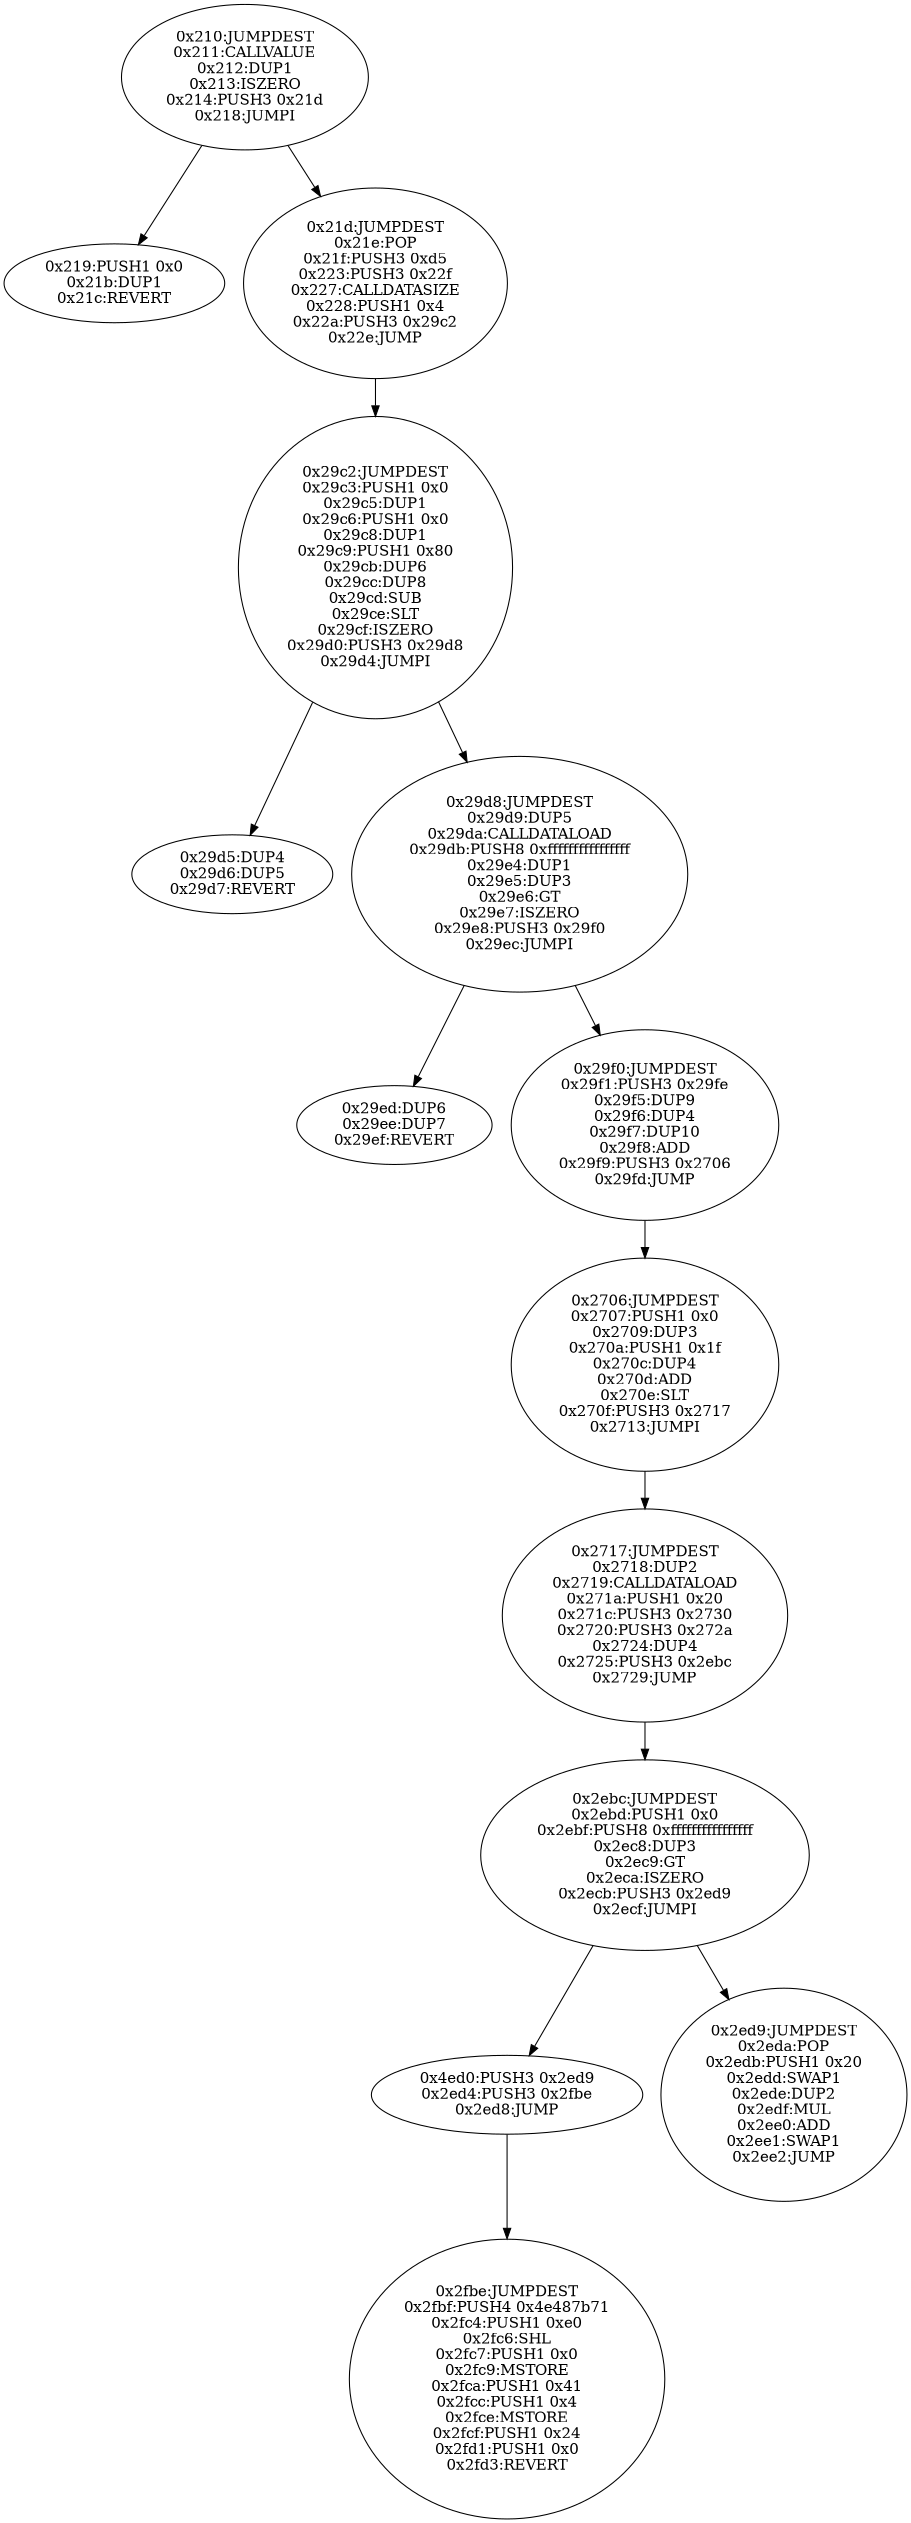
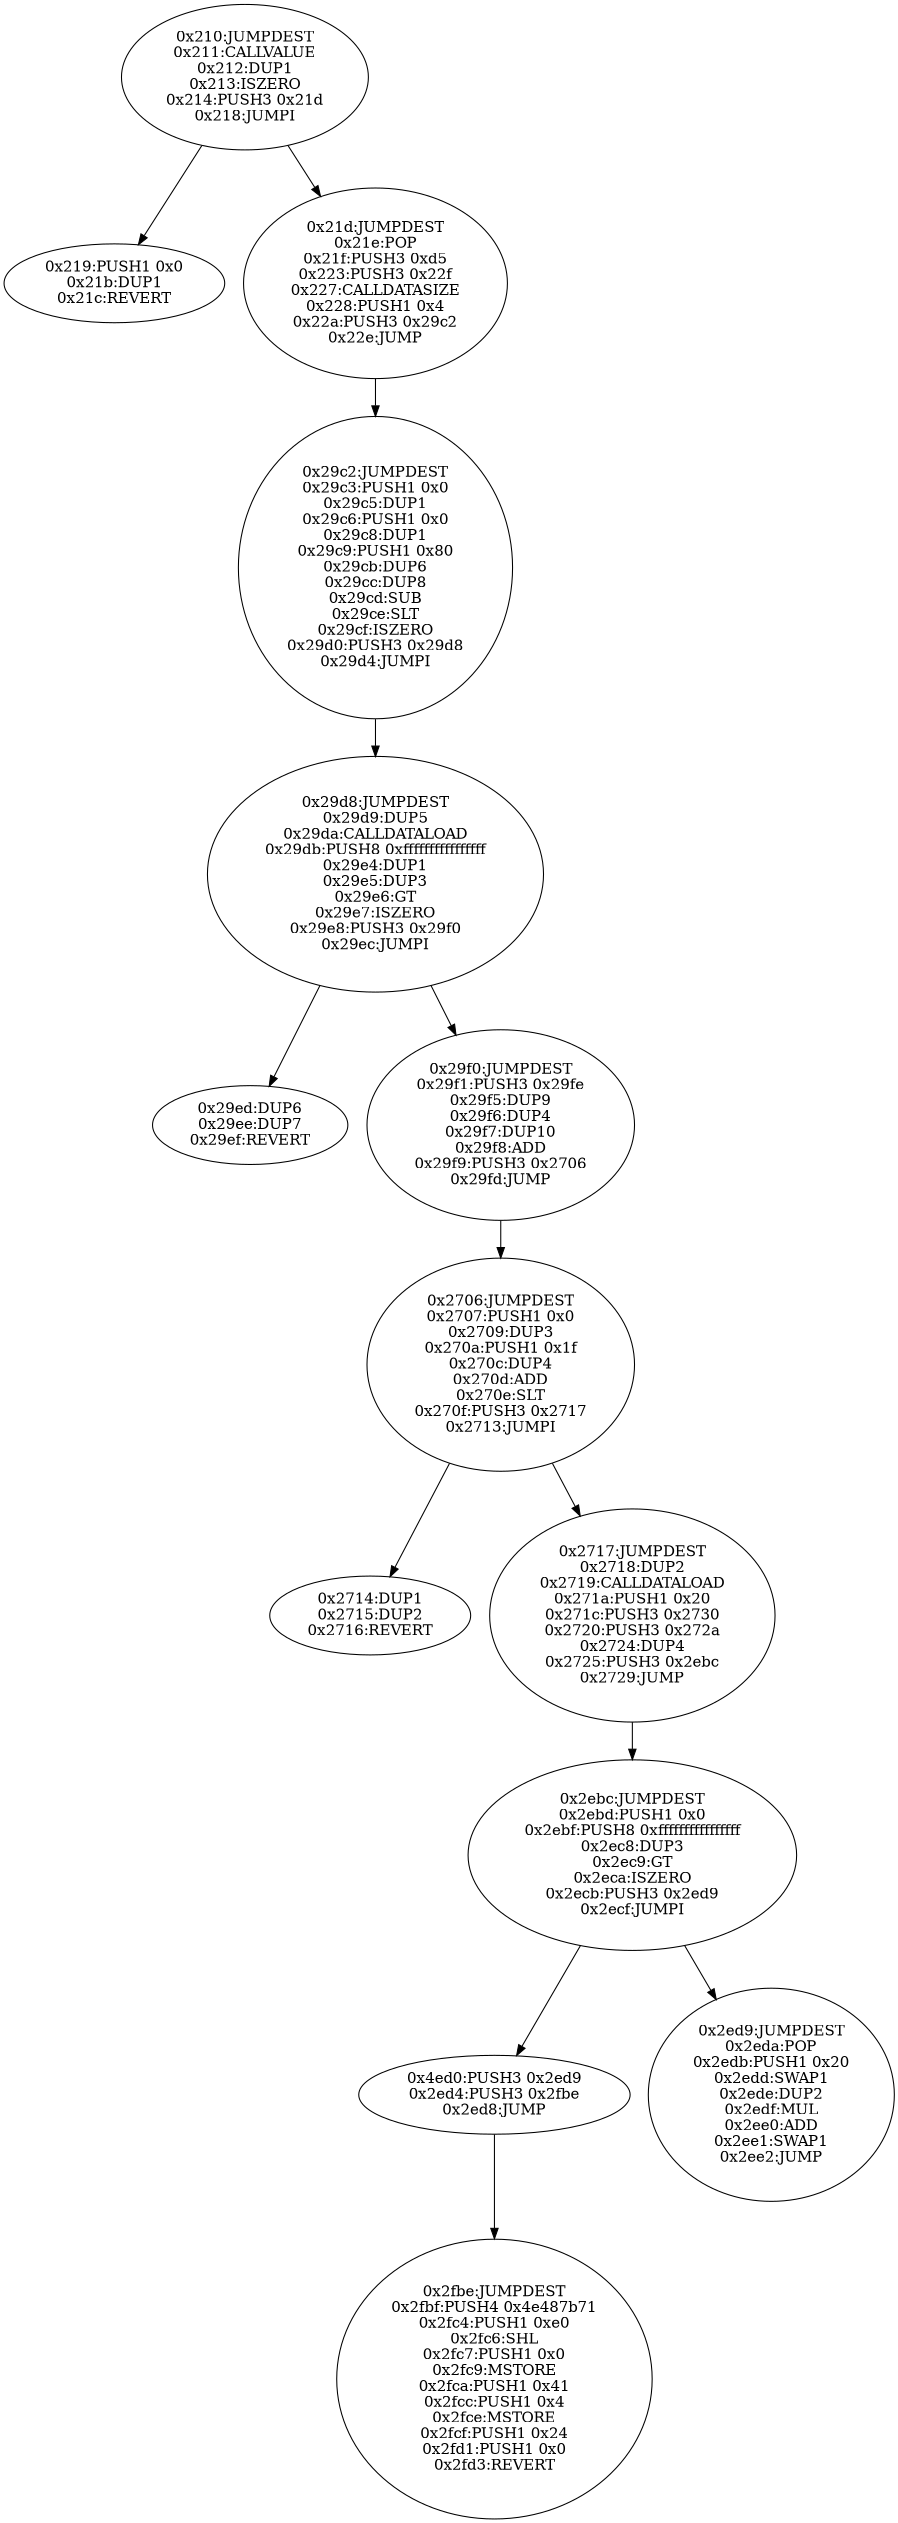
node "0x29d5:DUP4 0x29d6:DUP5 0x29d7:REVERT": removed
node "0x2714:DUP1 0x2715:DUP2 0x2716:REVERT": added
